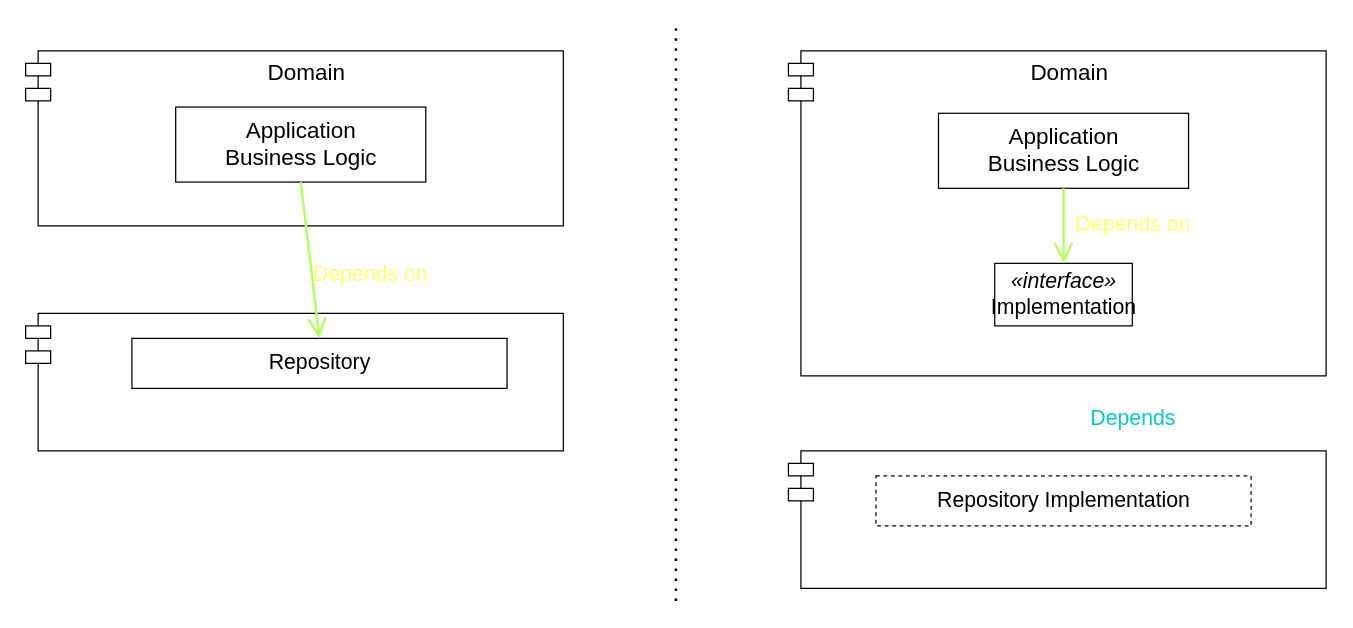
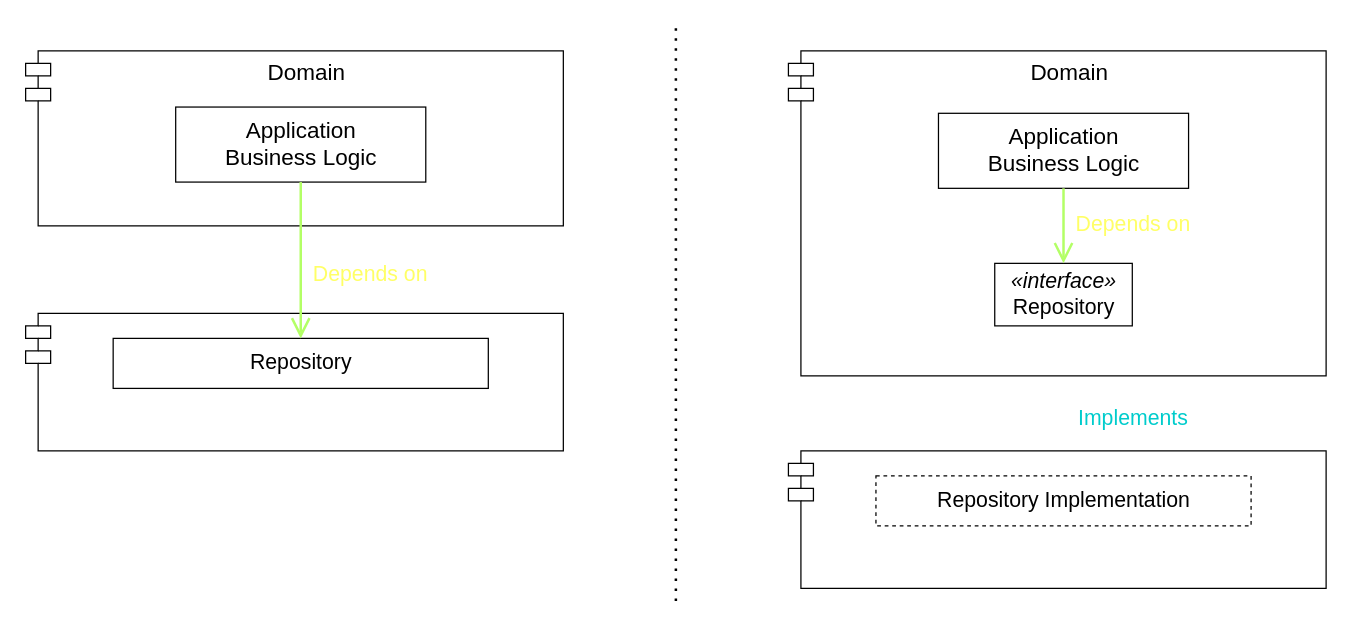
node "«interface»Implementation": label "«interface»Implementation" -> "«interface»Repository"
node "Repository": moved (319, 363) -> (301, 363)
node "Depends": label "Depends" -> "Implements"
